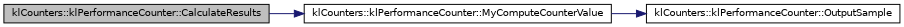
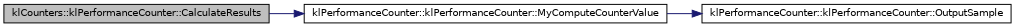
node "klCounters::klPerformanceCounter::MyComputeCounterValue": label "klCounters::klPerformanceCounter::MyComputeCounterValue" -> "klPerformanceCounter::klPerformanceCounter::MyComputeCounterValue"
node "klCounters::klPerformanceCounter::OutputSample": label "klCounters::klPerformanceCounter::OutputSample" -> "klPerformanceCounter::klPerformanceCounter::OutputSample"
